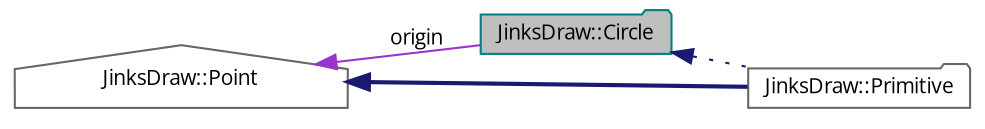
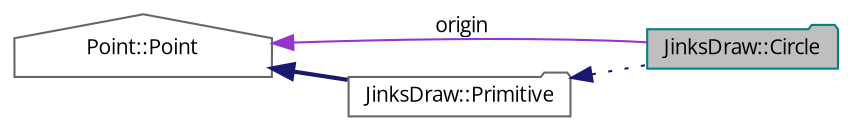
edge "JinksDraw::Primitive" -> "JinksDraw::Circle": reversed
node "JinksDraw::Point": label "JinksDraw::Point" -> "Point::Point"
